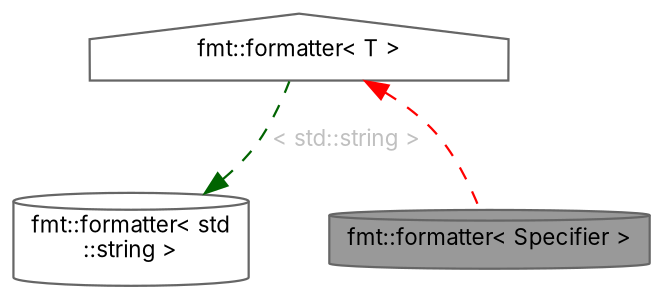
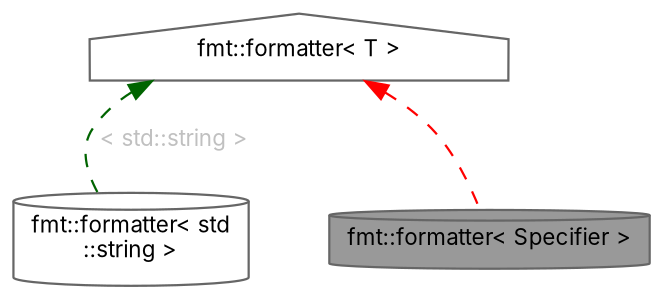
edge "fmt::formatter< T >" -> "fmt::formatter< std ::string >": reversed
